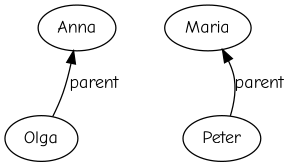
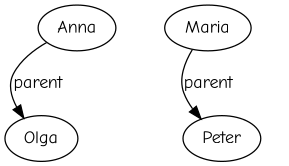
edge "Peter" -> "Maria": reversed
edge "Olga" -> "Anna": reversed
